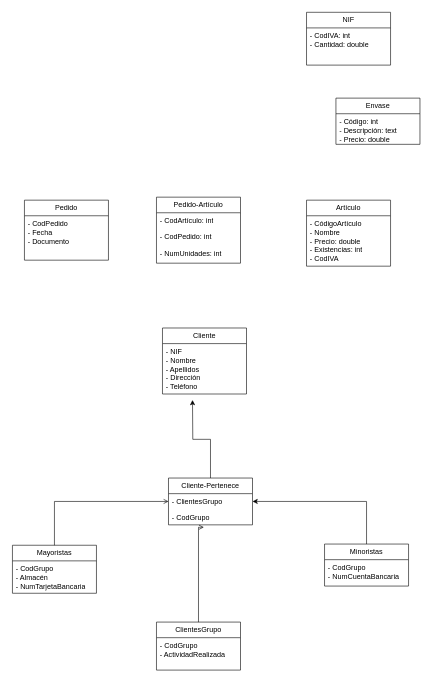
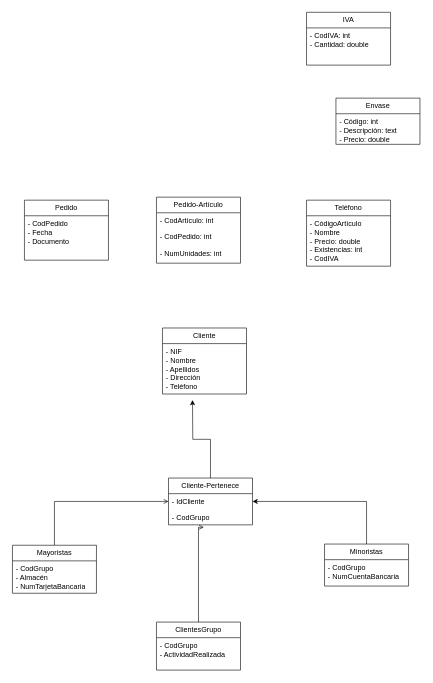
node "NIF": label "NIF" -> "IVA"
node "Artículo": label "Artículo" -> "Teléfono"
node "- ClientesGrupo": label "- ClientesGrupo" -> "- IdCliente"
